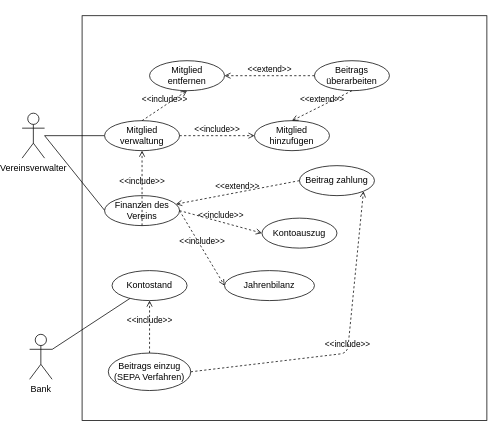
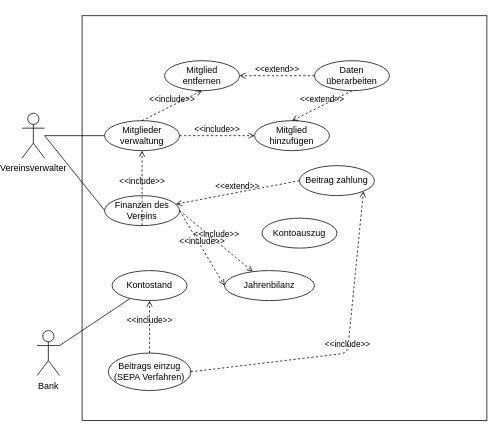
node "Mitglied entfernen": moved (187, 75) -> (202, 75)
node "Beitrags überarbeiten": label "Beitrags überarbeiten" -> "Daten überarbeiten"
node "Mitglied verwaltung": label "Mitglied verwaltung" -> "Mitglieder verwaltung"
edge "Finanzen des Vereins" -> "Kontoauszug": now "Finanzen des Vereins" -> "Jahrenbilanz"
node "Bank": moved (41, 357) -> (48, 353)
